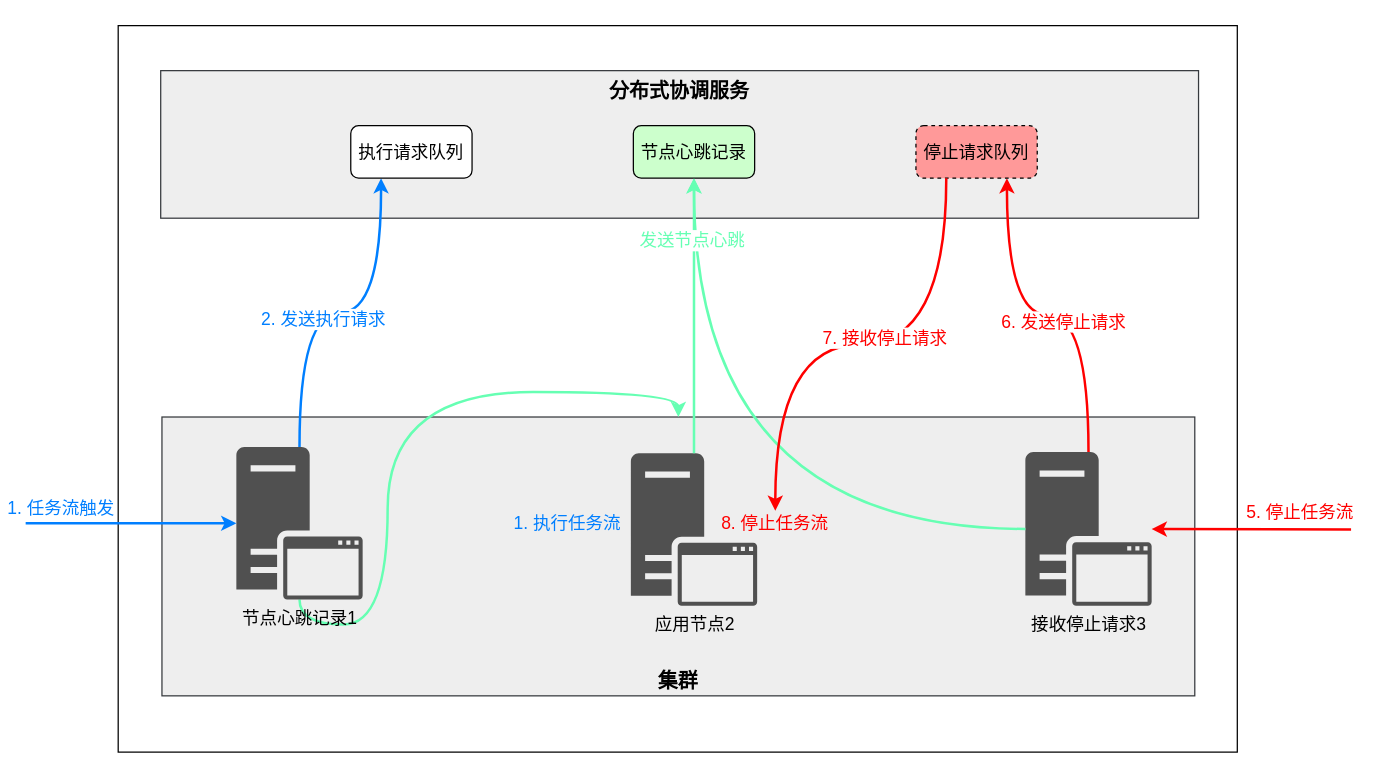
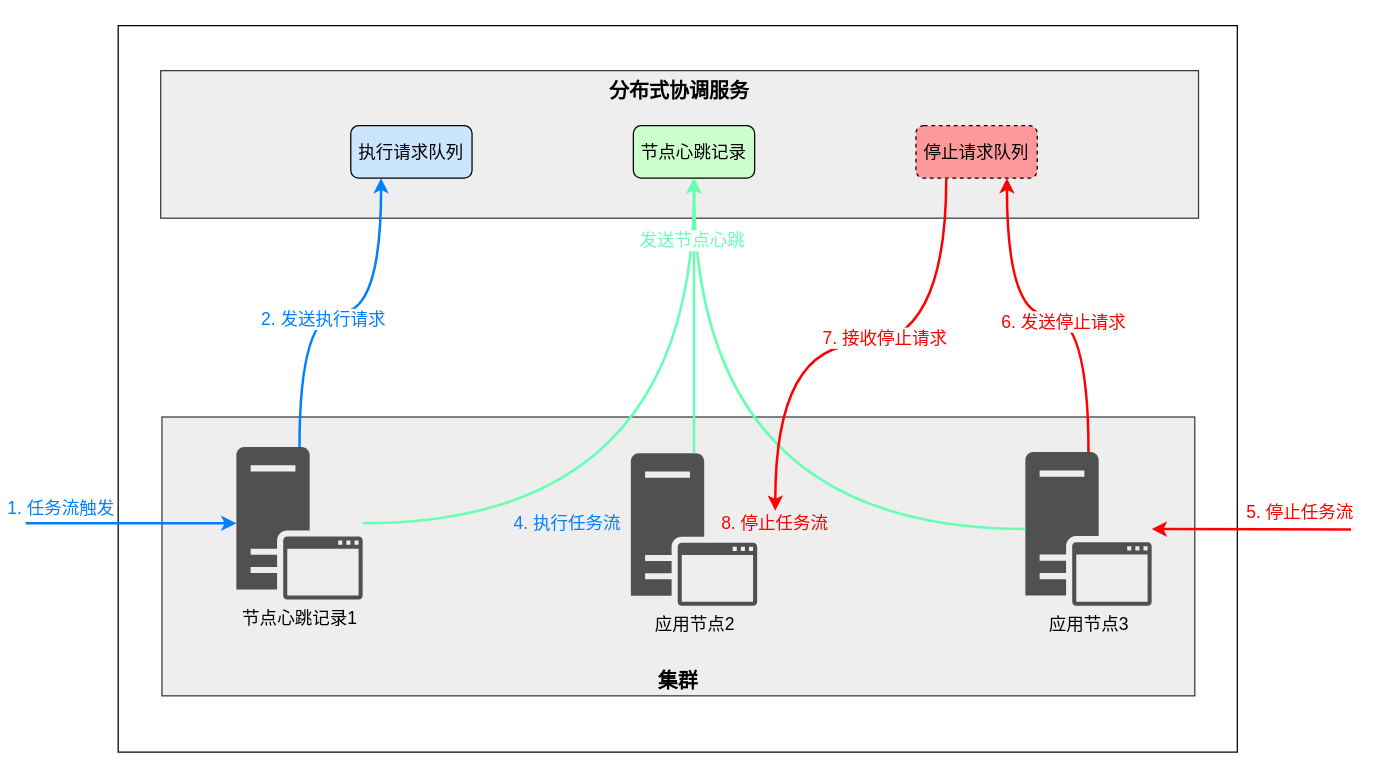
node "执行请求队列": fillcolor #ffffff -> #cce5ff
edge "节点心跳记录1" -> "集群": now "节点心跳记录1" -> "节点心跳记录"
node "1. 执行任务流": label "1. 执行任务流" -> "4. 执行任务流"
node "接收停止请求3": label "接收停止请求3" -> "应用节点3"
